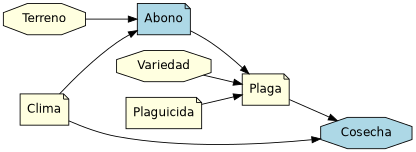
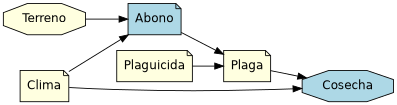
node "Variedad": removed
